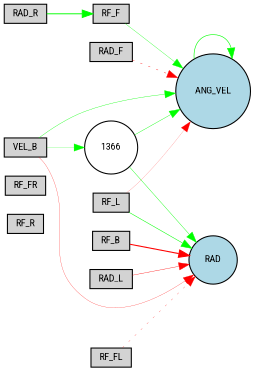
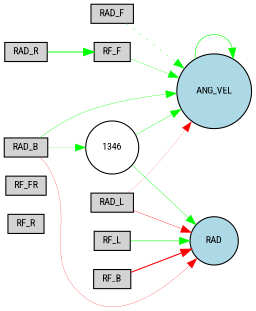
edge "RAD_F" -> "ANG_VEL": color red -> green
node "VEL_B": label "VEL_B" -> "RAD_B"
node "1366": label "1366" -> "1346"
edge "RF_L" -> "ANG_VEL": now "RAD_L" -> "ANG_VEL"
node "RF_FL": removed
